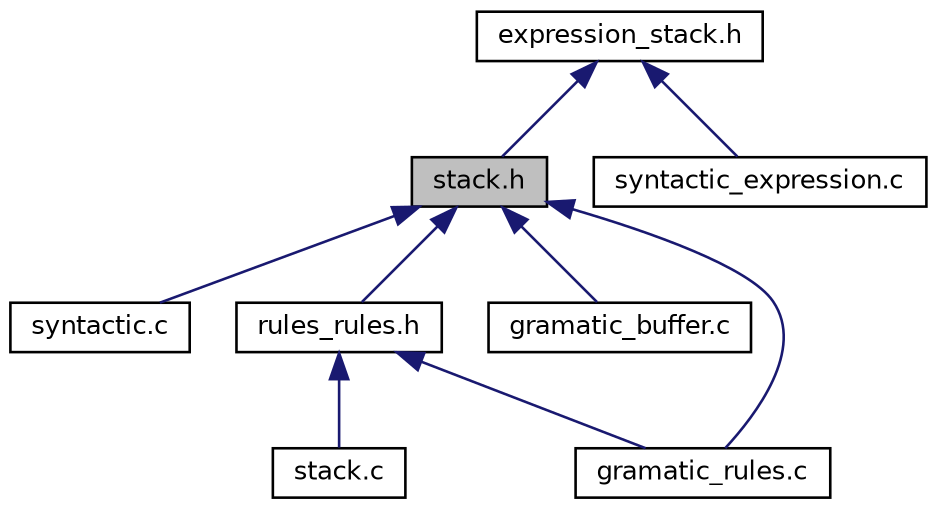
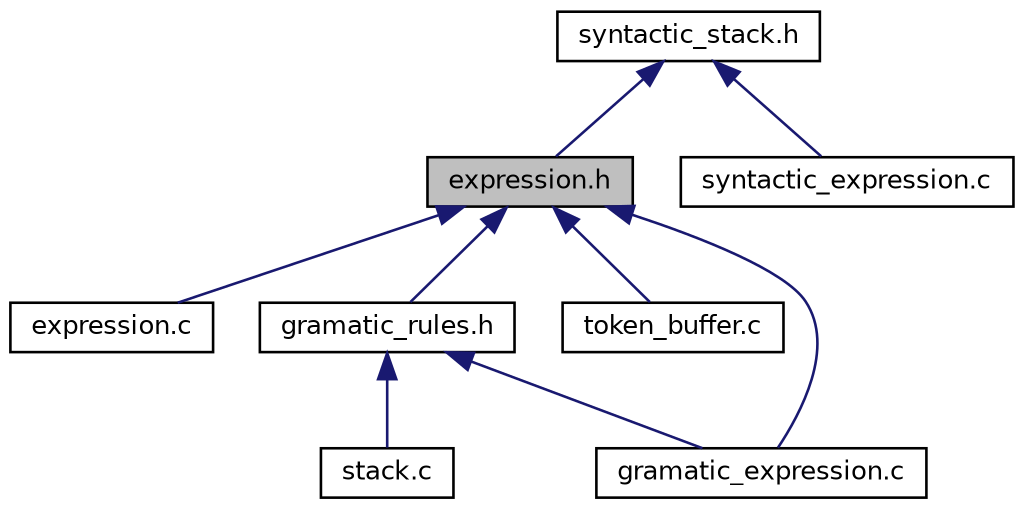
node "expression_stack.h": label "expression_stack.h" -> "syntactic_stack.h"
node "stack.h": label "stack.h" -> "expression.h"
node "syntactic.c": label "syntactic.c" -> "expression.c"
node "rules_rules.h": label "rules_rules.h" -> "gramatic_rules.h"
node "gramatic_buffer.c": label "gramatic_buffer.c" -> "token_buffer.c"
node "gramatic_rules.c": label "gramatic_rules.c" -> "gramatic_expression.c"
